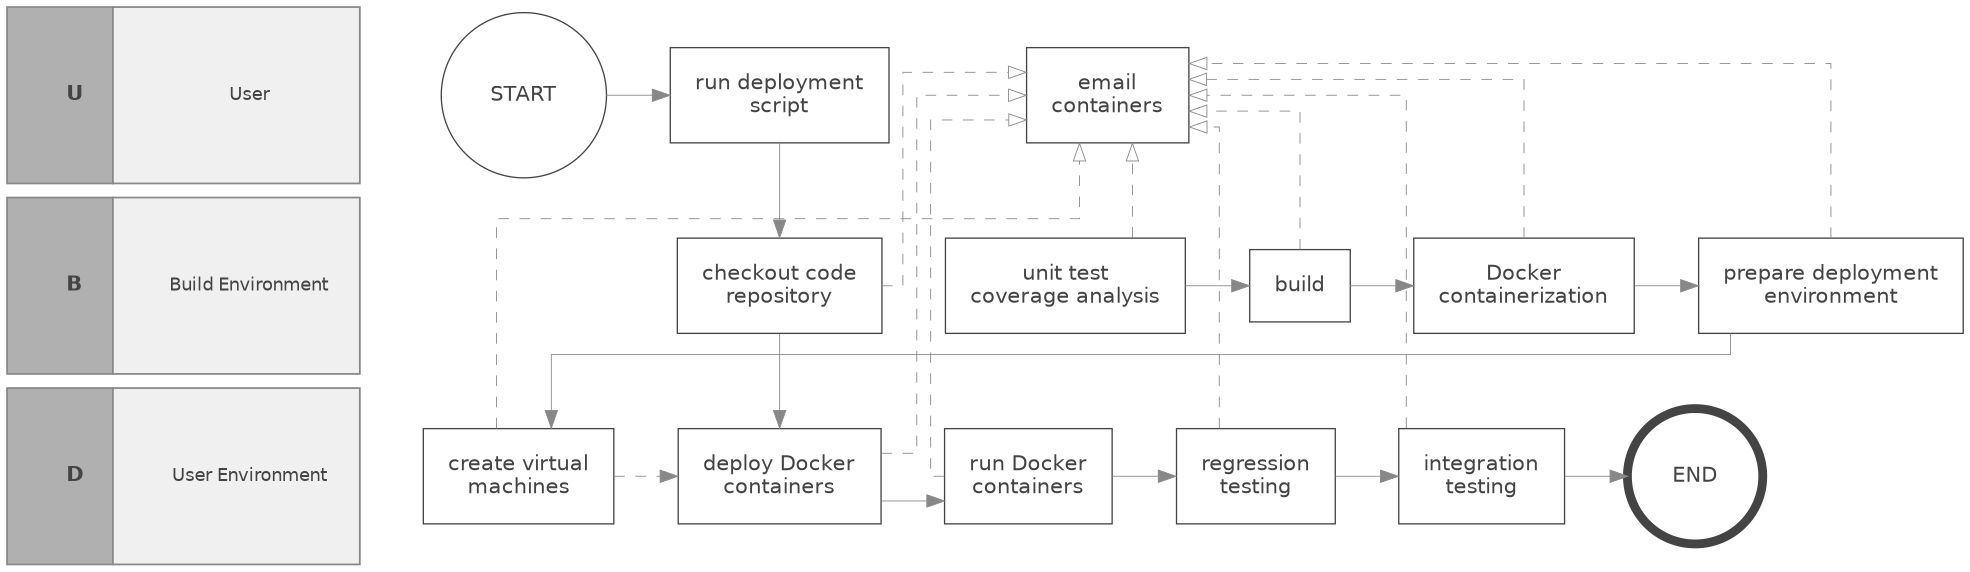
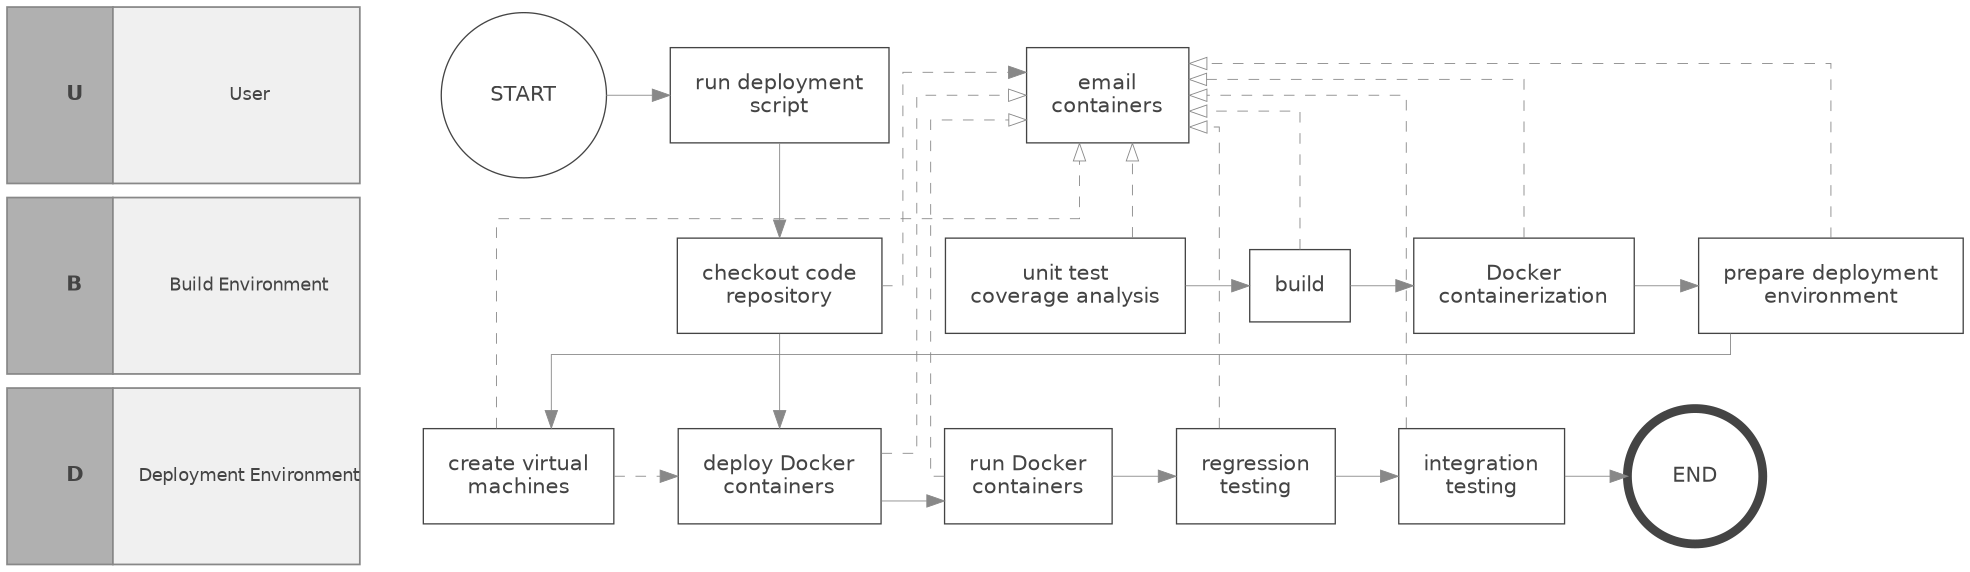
edge "checkout code repository" -> "email containers": arrowhead empty -> normal
node "D": text "User Environment" -> "Deployment Environment"
